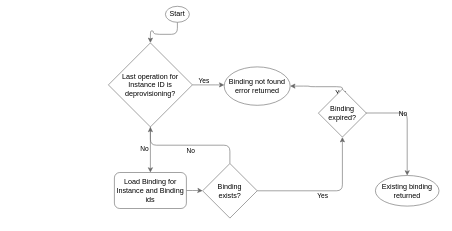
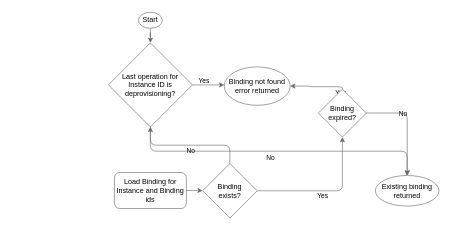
node "Start": moved (177, 14) -> (150, 20)
edge "Last operation for Instance ID is deprovisioning?" -> "Load Binding for Instance and Binding ids": now "Last operation for Instance ID is deprovisioning?" -> "Existing binding returned"
